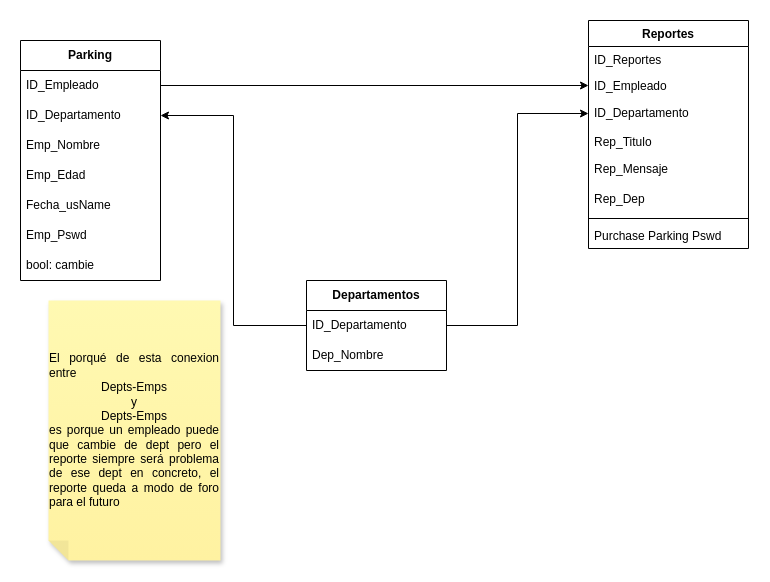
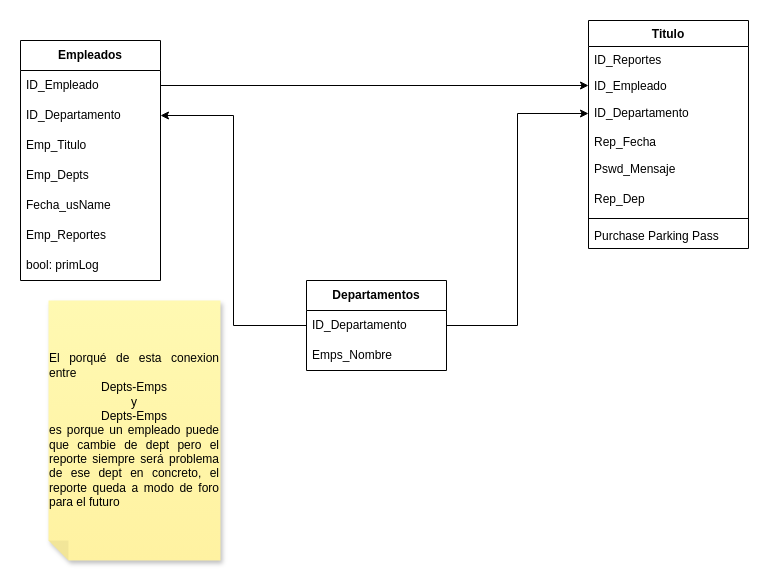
node "Reportes": label "Reportes" -> "Titulo"
node "Parking": label "Parking" -> "Empleados"
node "Rep_Titulo": label "Rep_Titulo" -> "Rep_Fecha"
node "Emp_Nombre": label "Emp_Nombre" -> "Emp_Titulo"
node "Rep_Mensaje": label "Rep_Mensaje" -> "Pswd_Mensaje"
node "Emp_Edad": label "Emp_Edad" -> "Emp_Depts"
node "Emp_Pswd": label "Emp_Pswd" -> "Emp_Reportes"
node "Purchase Parking Pswd": label "Purchase Parking Pswd" -> "Purchase Parking Pass"
node "bool: cambie": label "bool: cambie" -> "bool: primLog"
node "Dep_Nombre": label "Dep_Nombre" -> "Emps_Nombre"
